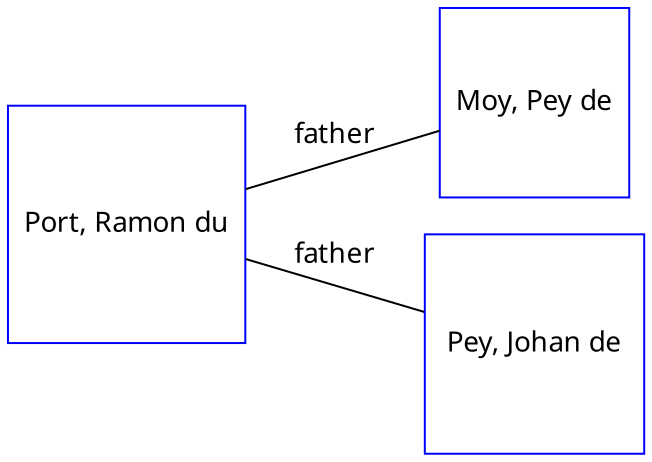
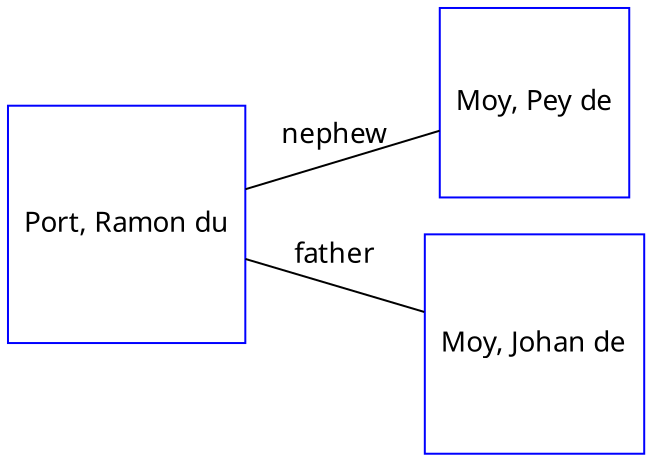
edge "Moy, Pey de" -- "Port, Ramon du": label "father" -> "nephew"
node "Pey, Johan de": label "Pey, Johan de" -> "Moy, Johan de"
